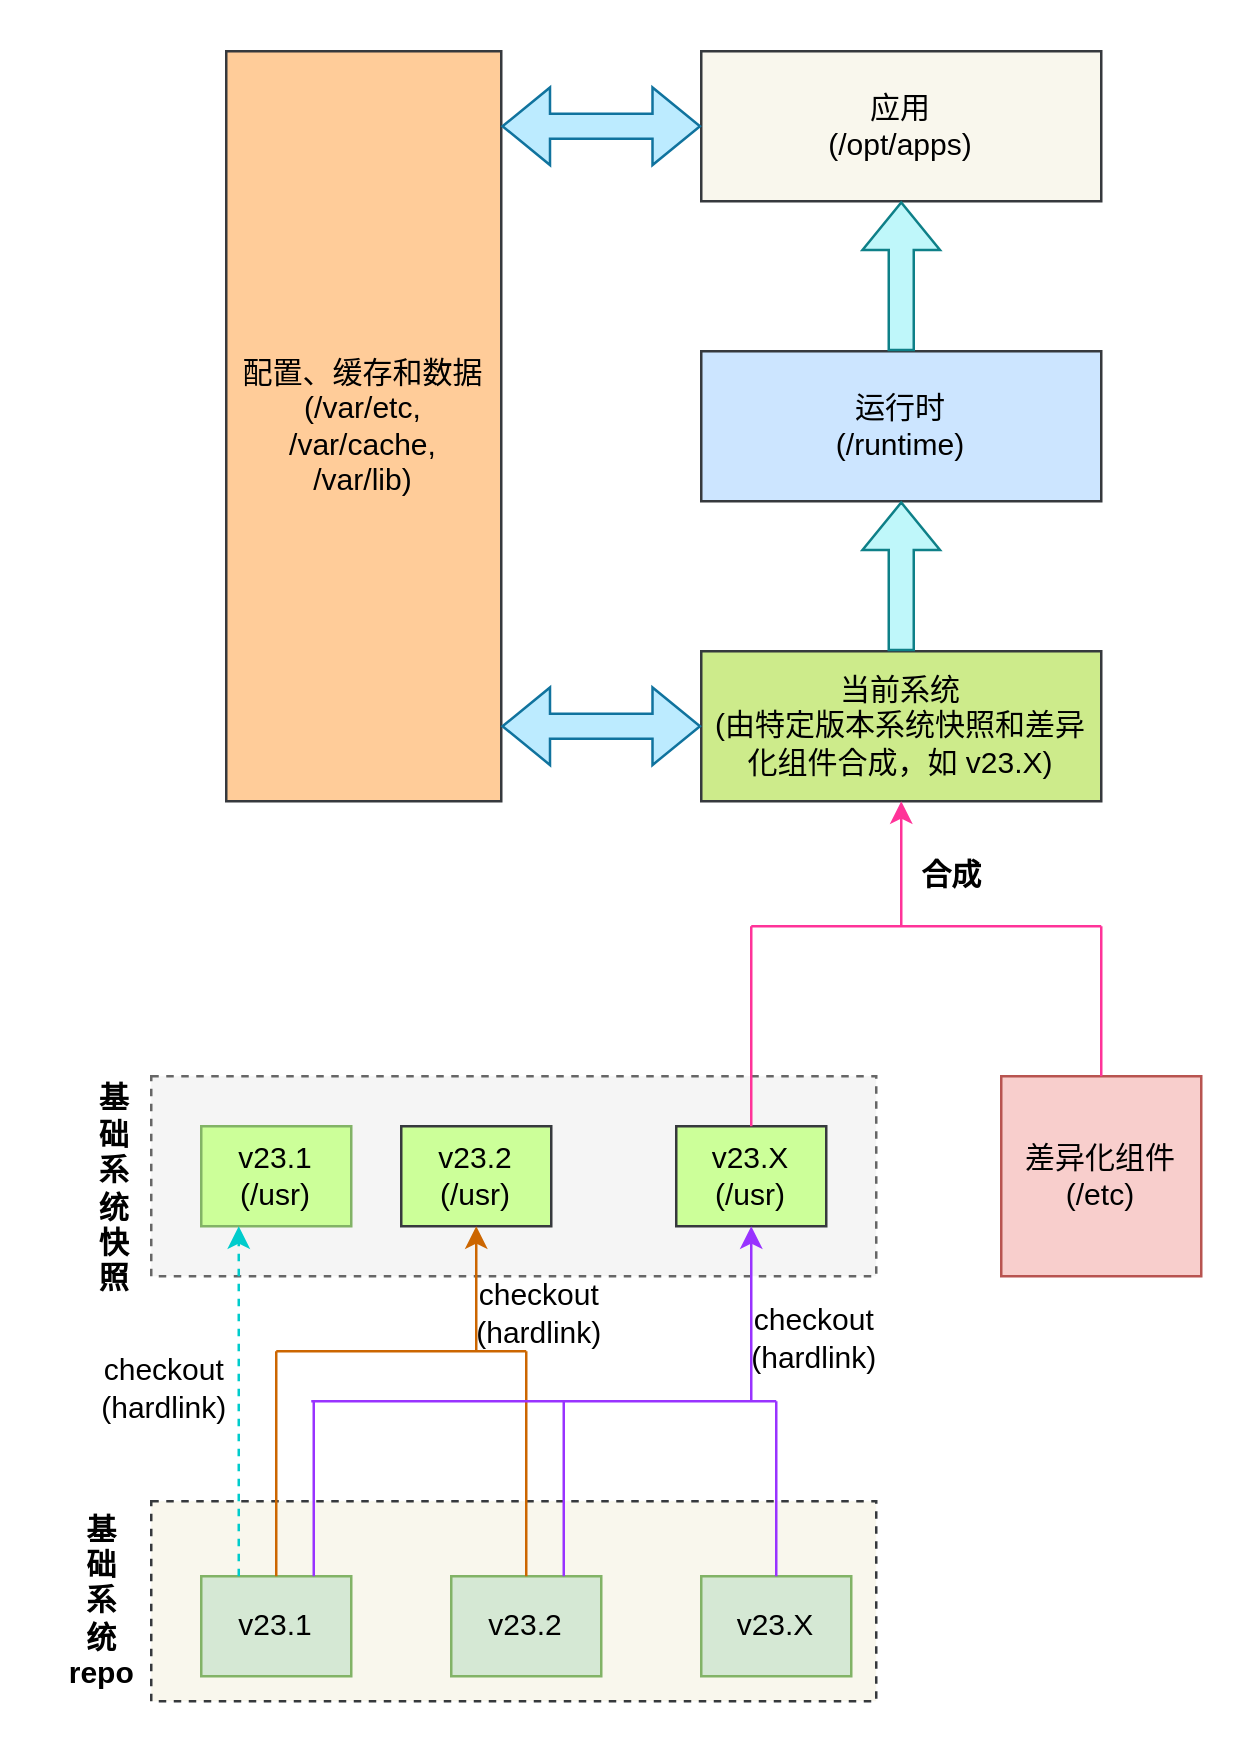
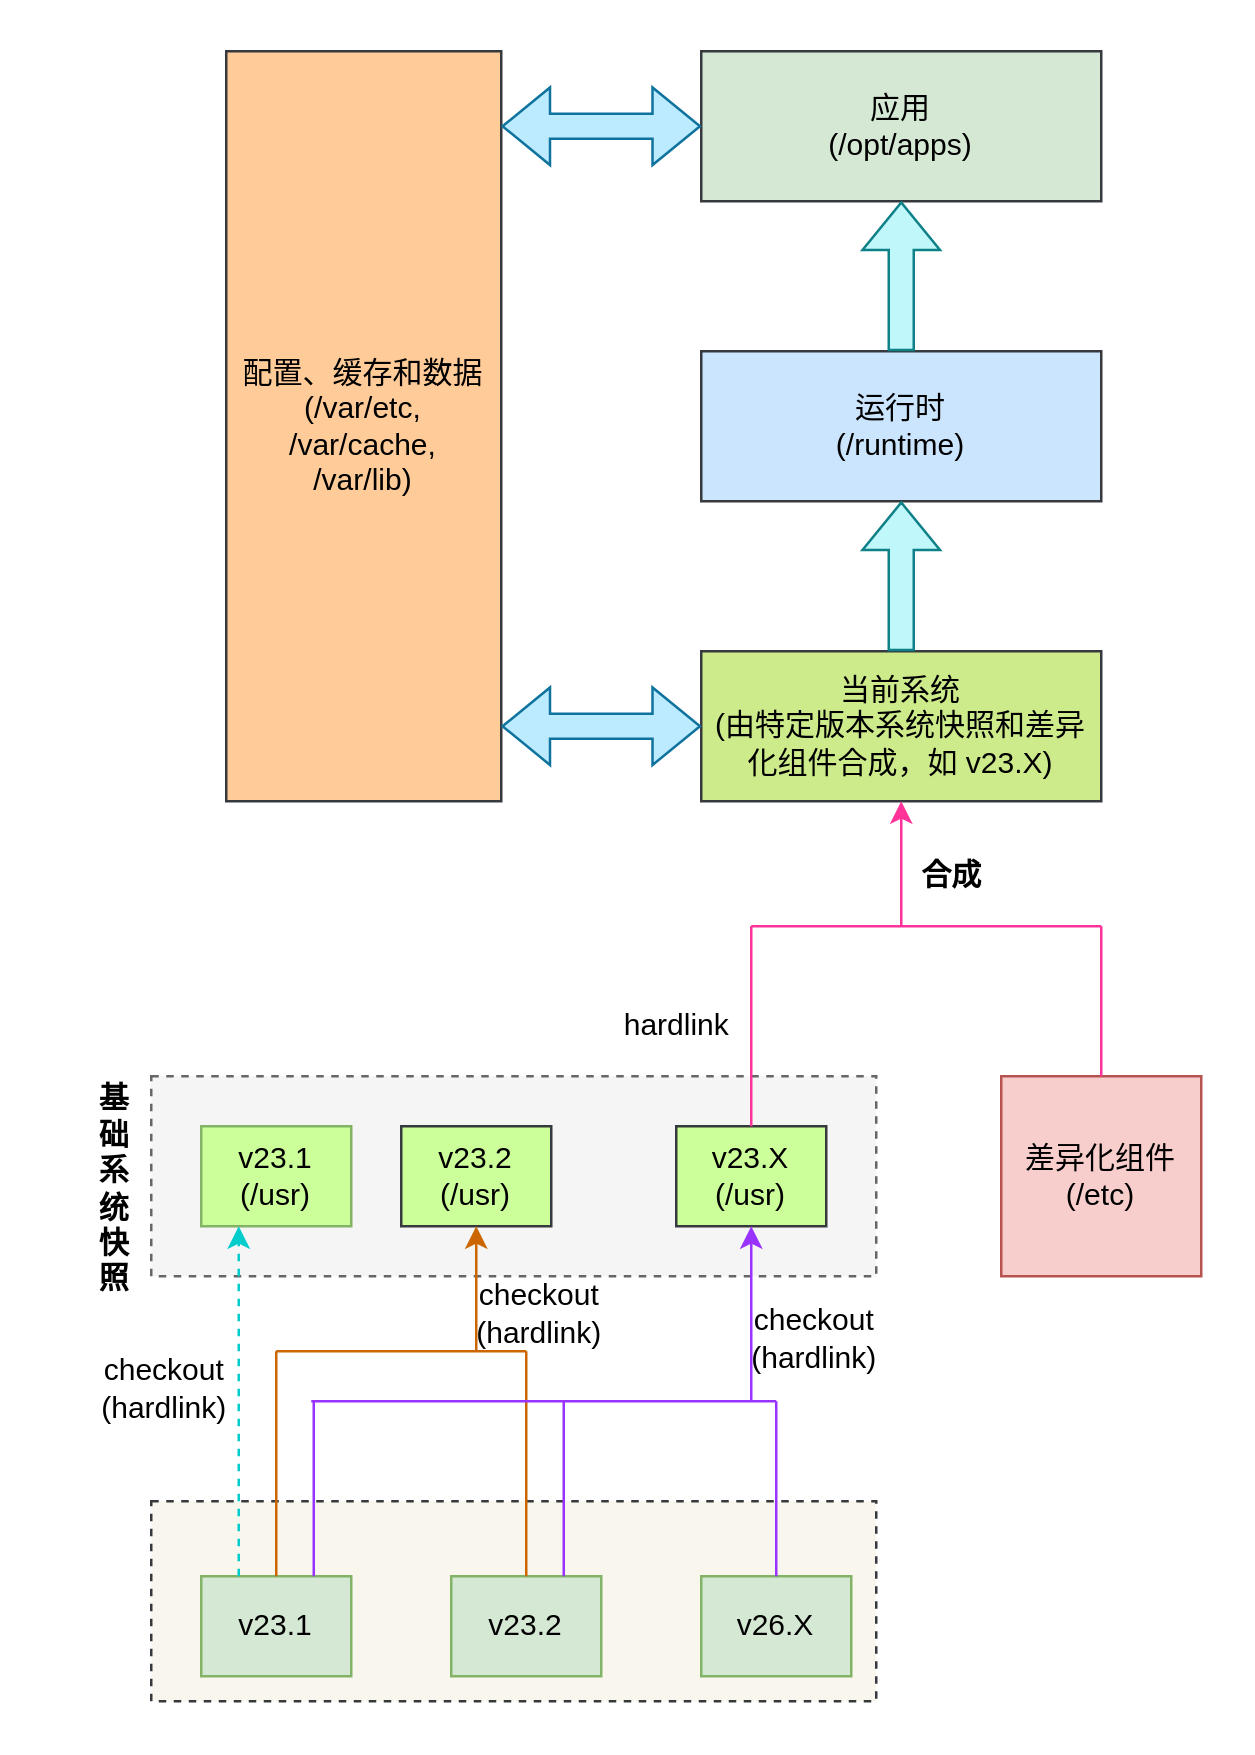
node "应用 (/opt/apps)": fillcolor #f9f7ed -> #d5e8d4
node "hardlink": added
node "基 础 系 统 repo": removed
node "v23.X": label "v23.X" -> "v26.X"
